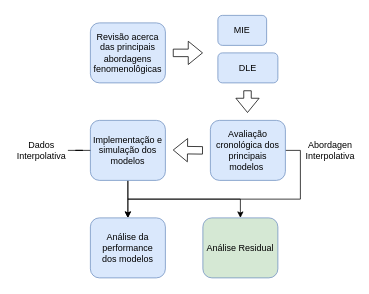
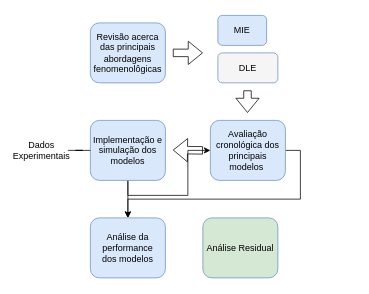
node "DLE": fillcolor #dae8fc -> #f5f5f5
node "Dados Interpolativa": label "Dados Interpolativa" -> "Dados Experimentais"
node "Abordagen Interpolativa": removed
edge "Implementação e simulação dos modelos" -> "Análise Residual": now "Implementação e simulação dos modelos" -> "Avaliação cronológica dos principais modelos"
